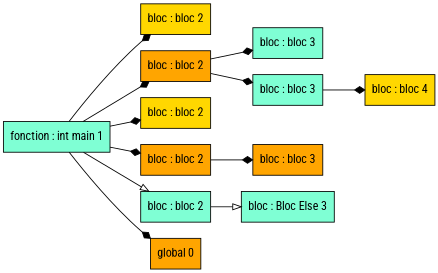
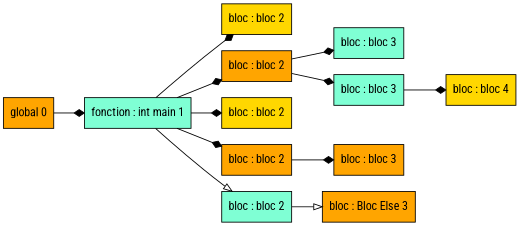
edge "fonction : int main 1" -> "global 0": reversed
node "bloc : Bloc Else 3": fillcolor aquamarine -> orange
